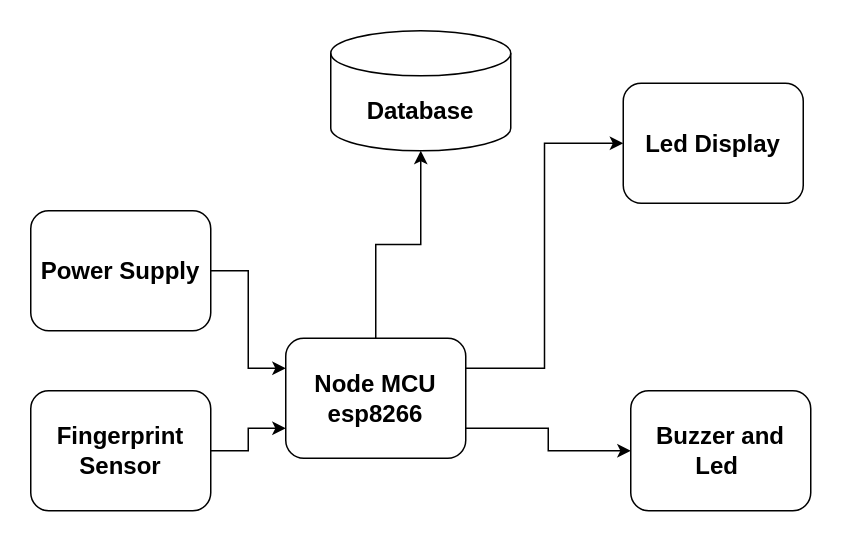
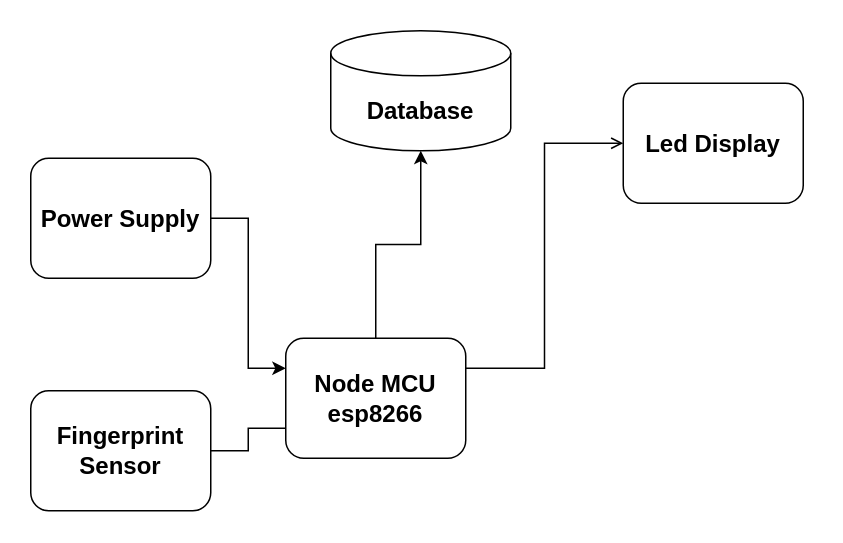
edge "Node MCU esp8266" -> "Led Display": arrowhead classic -> open
node "Power Supply": moved (121, 271) -> (121, 218)
edge "Fingerprint Sensor" -> "Node MCU esp8266": arrowhead classic -> none
edge "Node MCU esp8266" -> "Buzzer and Led": removed
node "Buzzer and Led": removed
